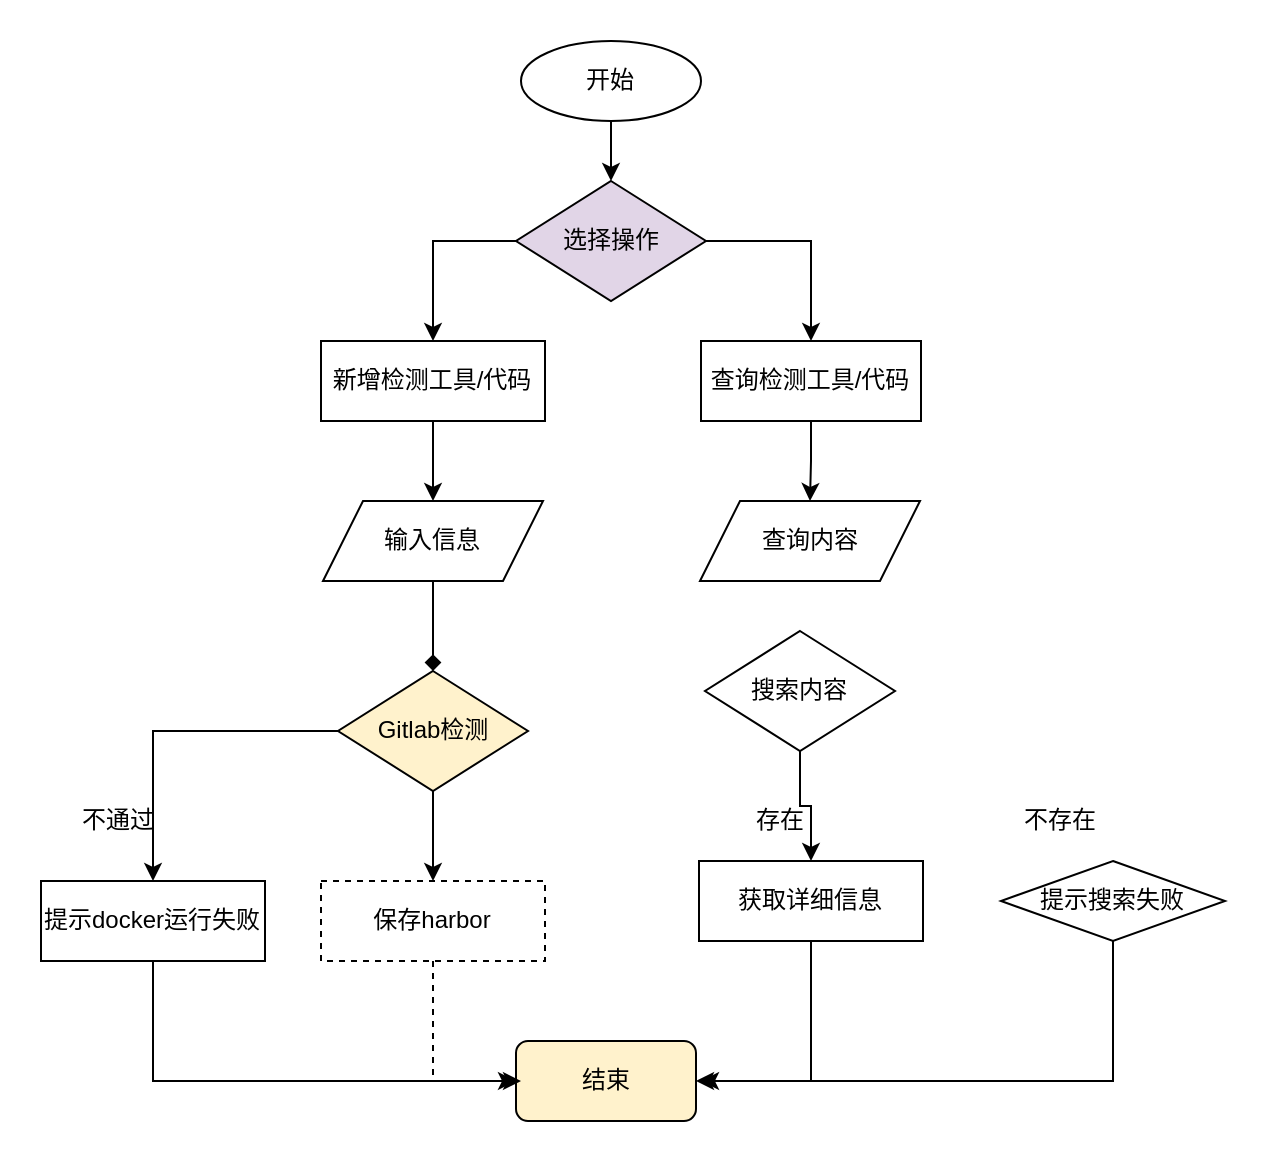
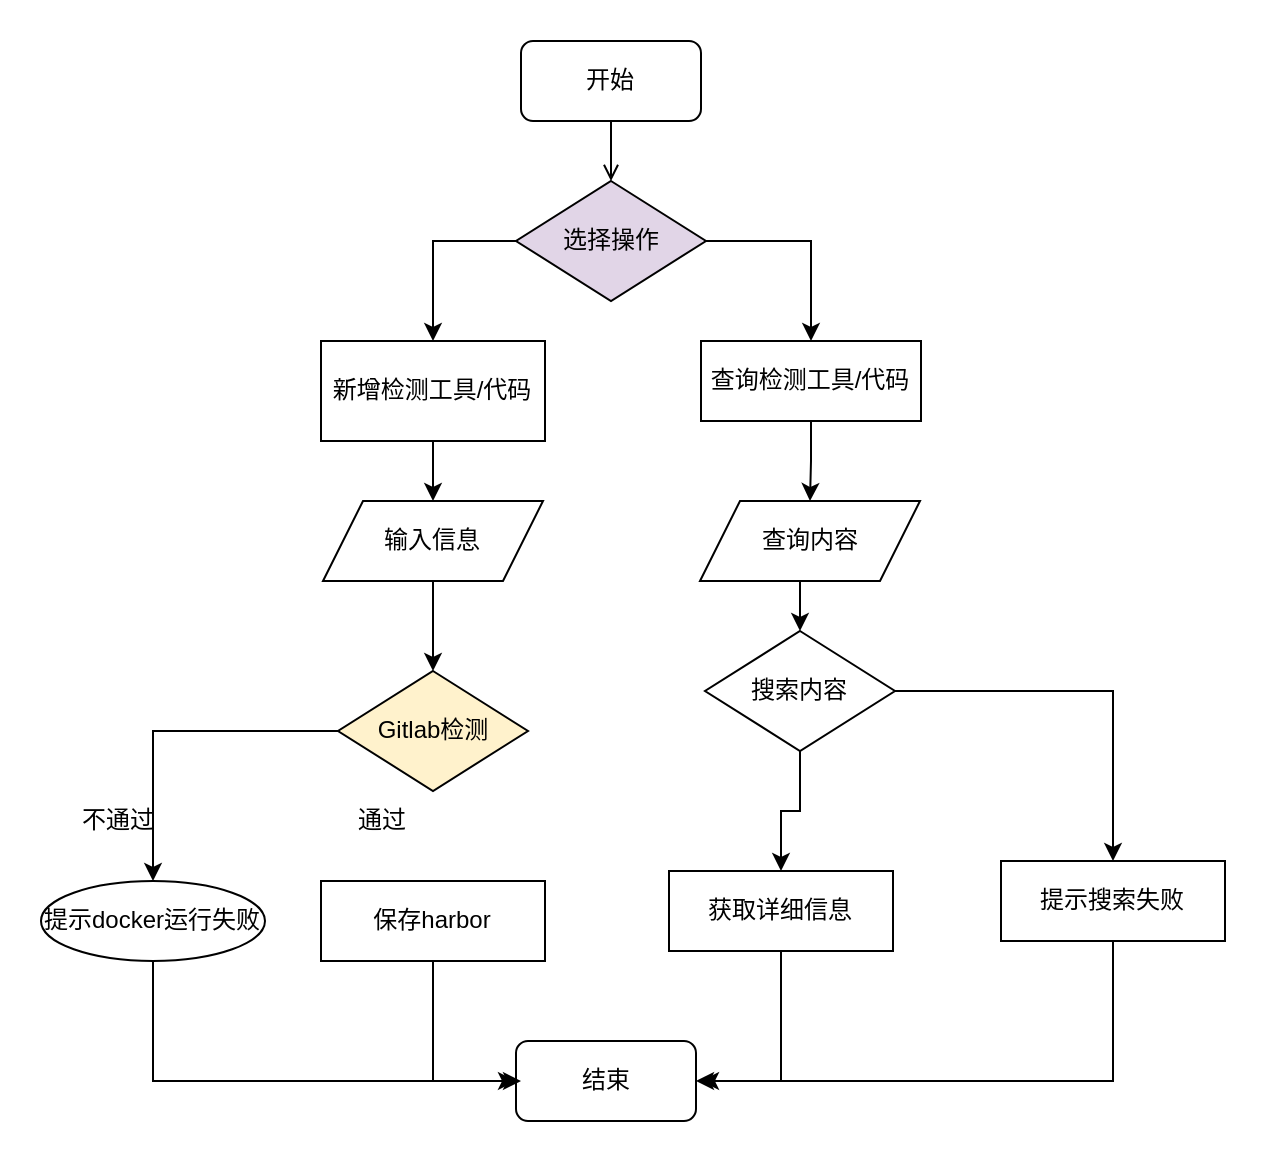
node "开始": shape ellipse -> rounded rectangle
edge "开始" -> "选择操作": arrowhead classic -> open
node "新增检测工具/代码": size 224x80 -> 224x100
edge "查询内容" -> "搜索内容": added
edge "输入信息" -> "Gitlab检测": arrowhead diamond -> classic
edge "搜索内容" -> "提示搜索失败": added
node "通过": added
node "存在": removed
node "不存在": removed
edge "Gitlab检测" -> "保存harbor": removed
node "获取详细信息": moved (811, 901) -> (781, 911)
node "提示搜索失败": shape diamond -> rectangle
node "提示docker运行失败": shape rectangle -> ellipse
node "保存harbor": style dashed -> solid
edge "保存harbor" -> "结束": style dashed -> solid
node "结束": fillcolor #fff2cc -> #ffffff
